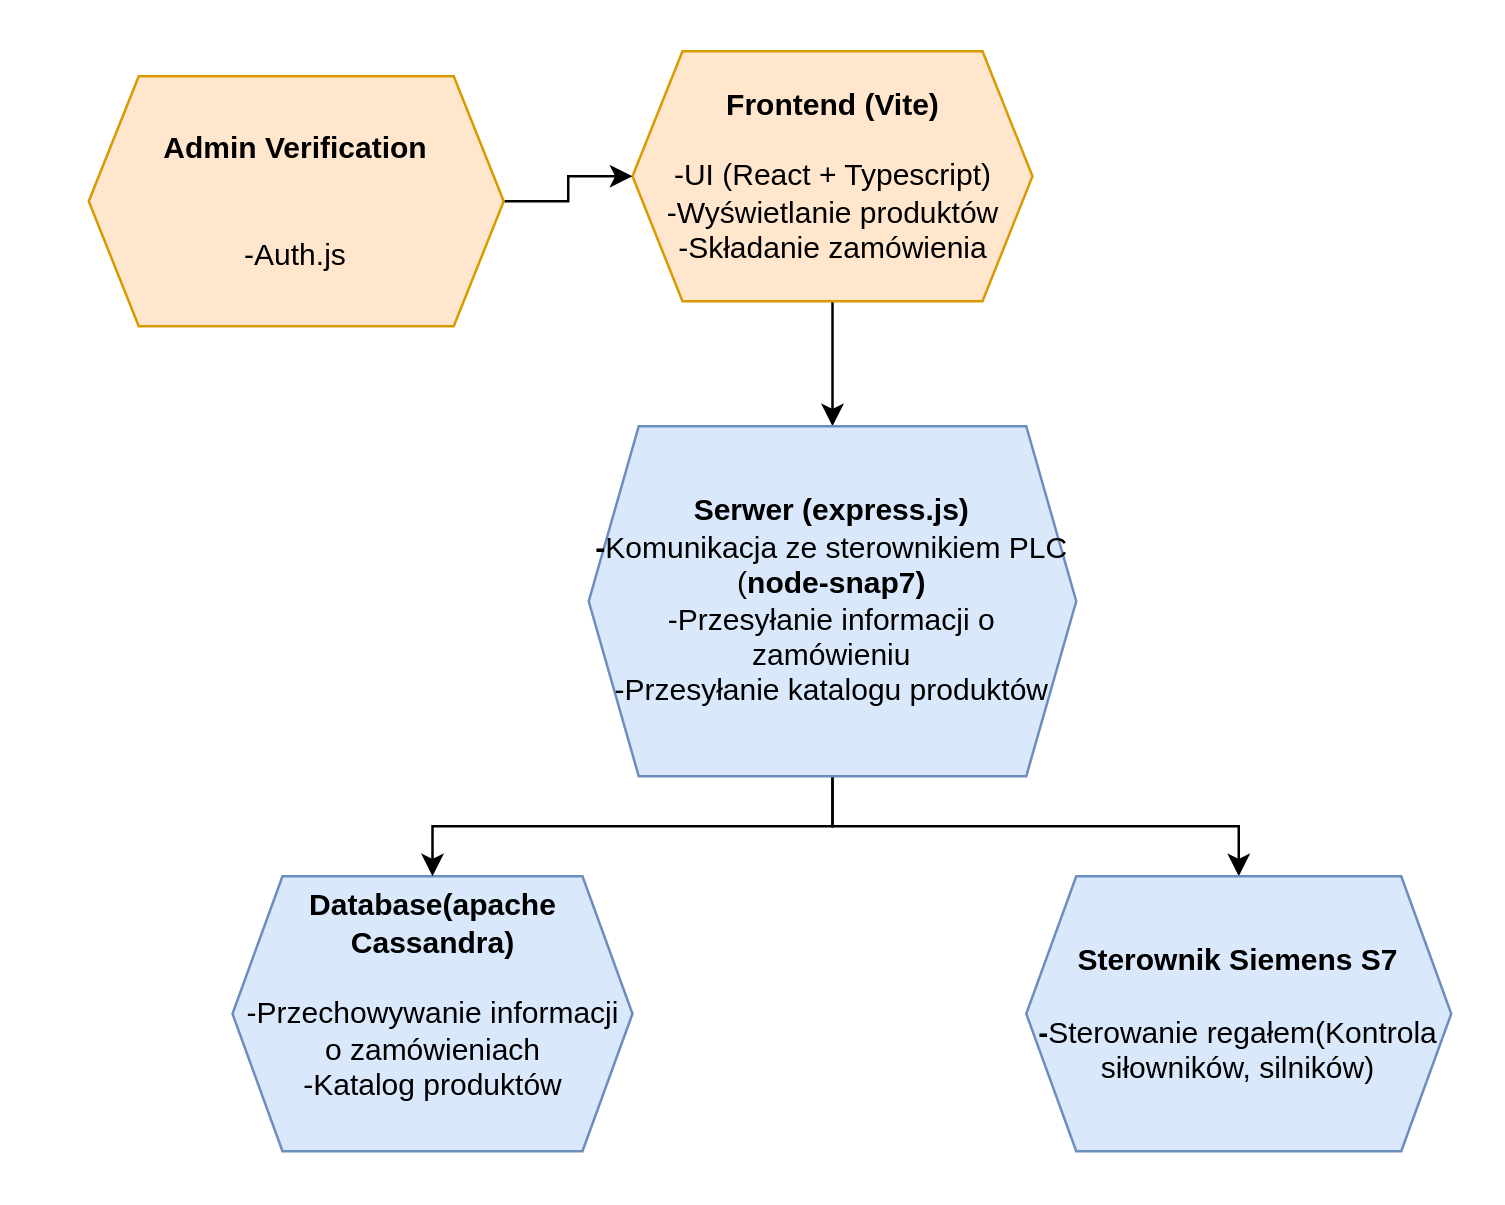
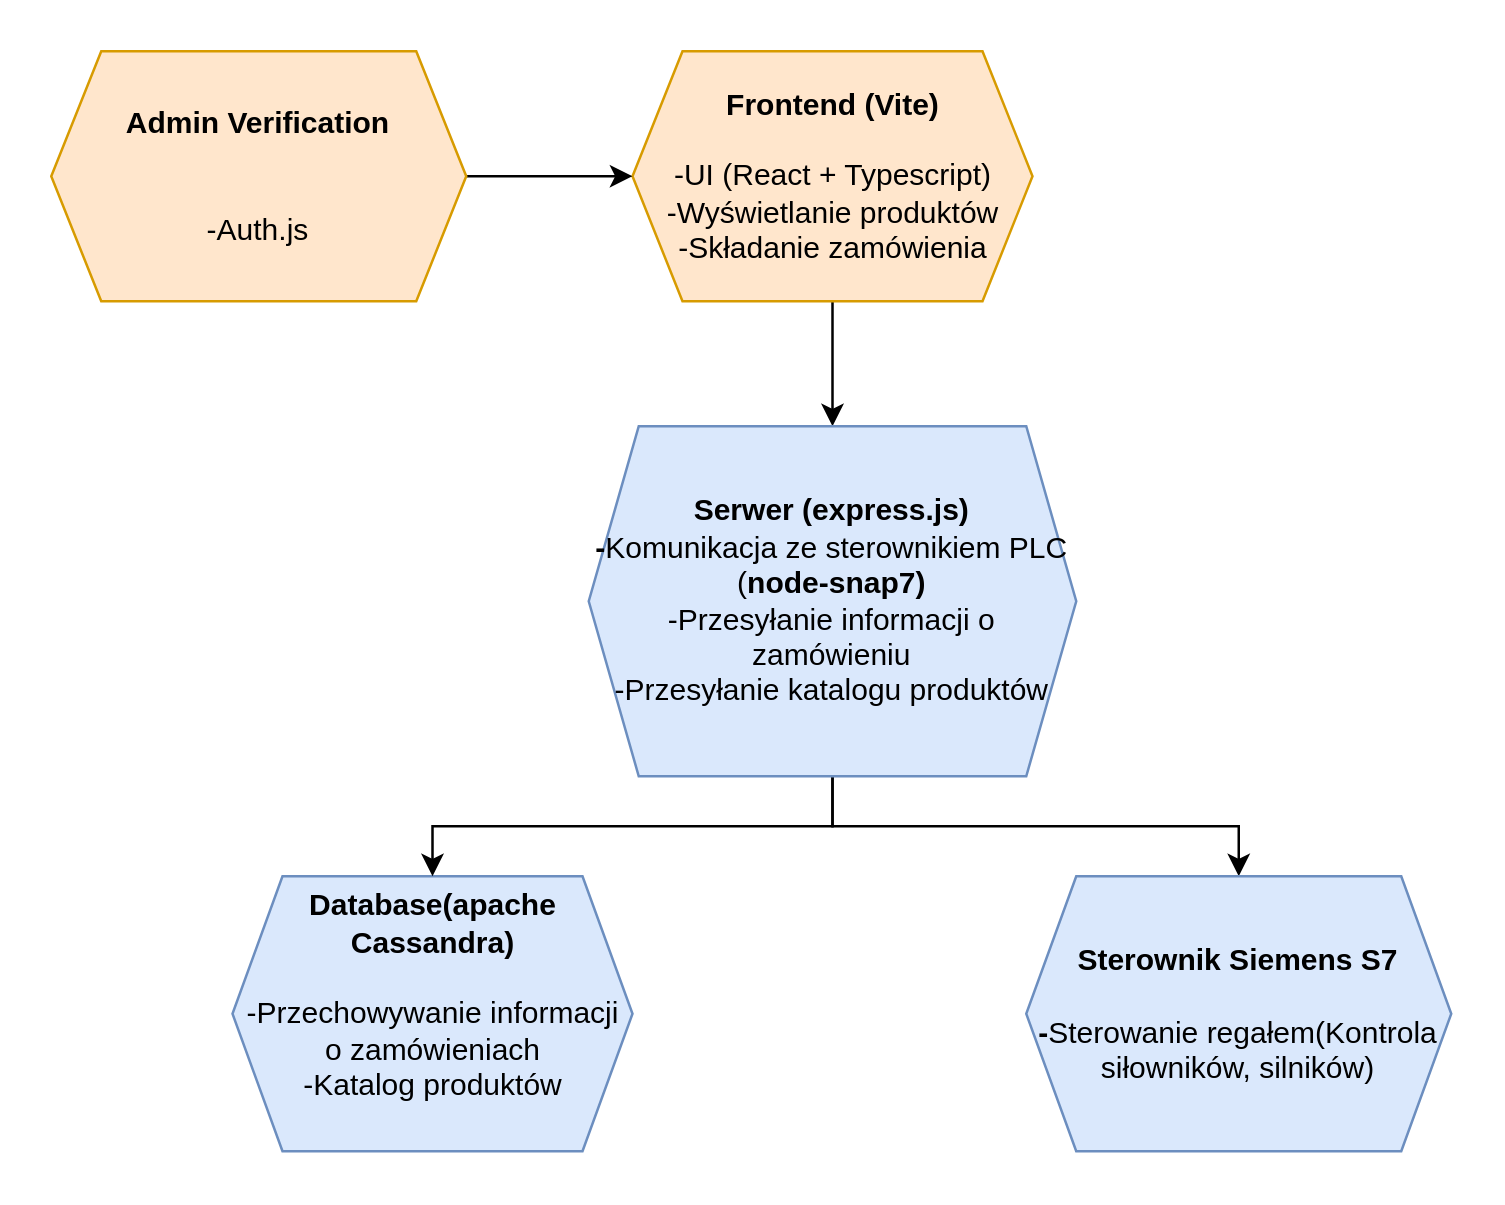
node "Admin Verification -Auth.js": moved (296, 201) -> (259, 176)
